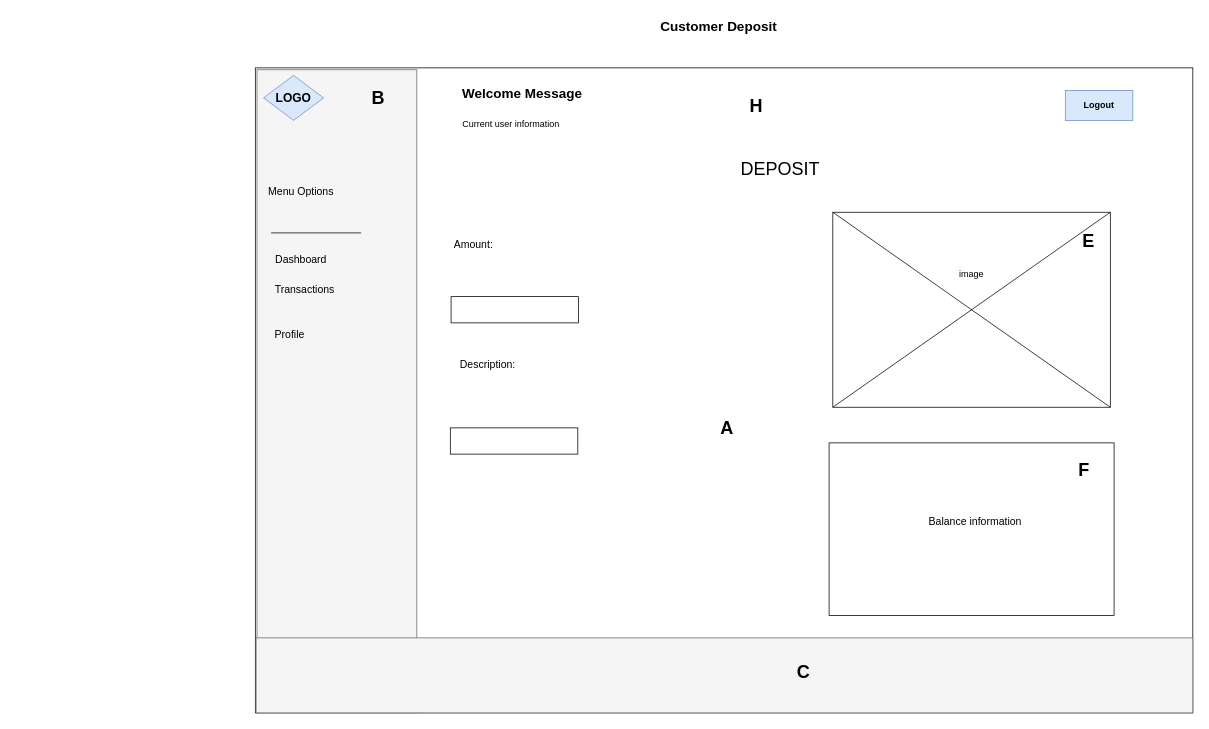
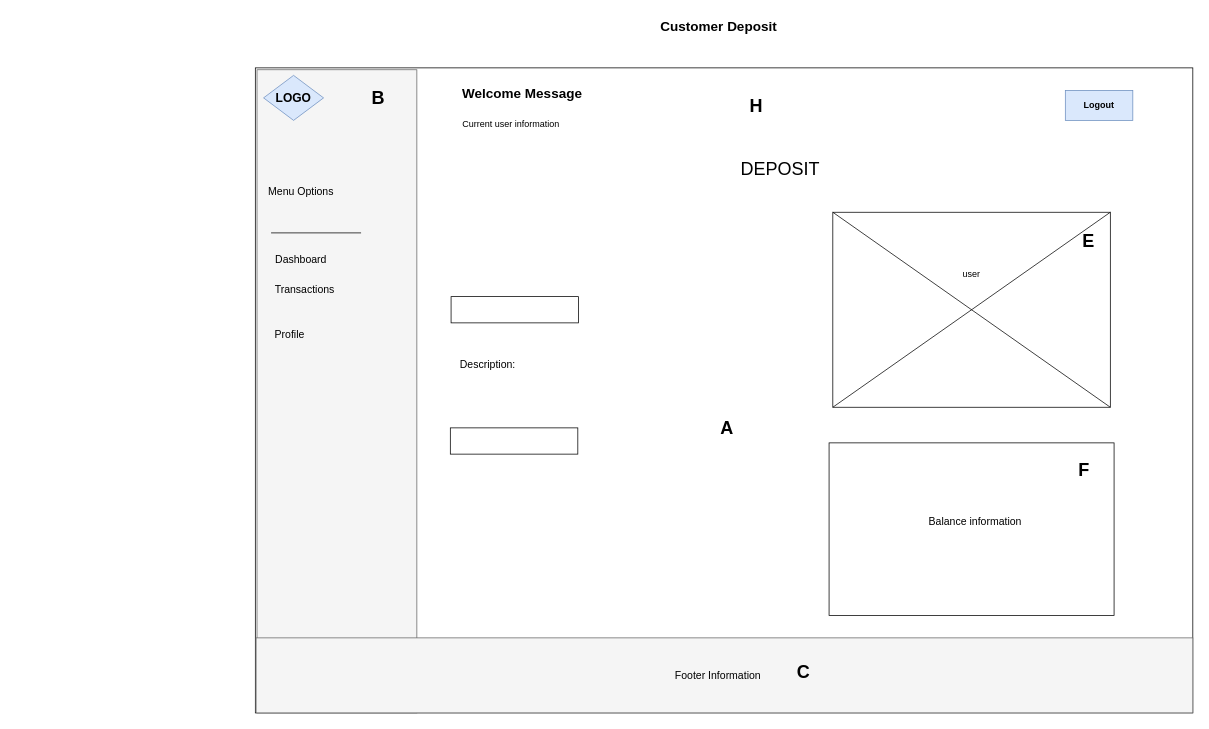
node "Amount:": removed
node "image": label "image" -> "user"
node "Footer Information": added
